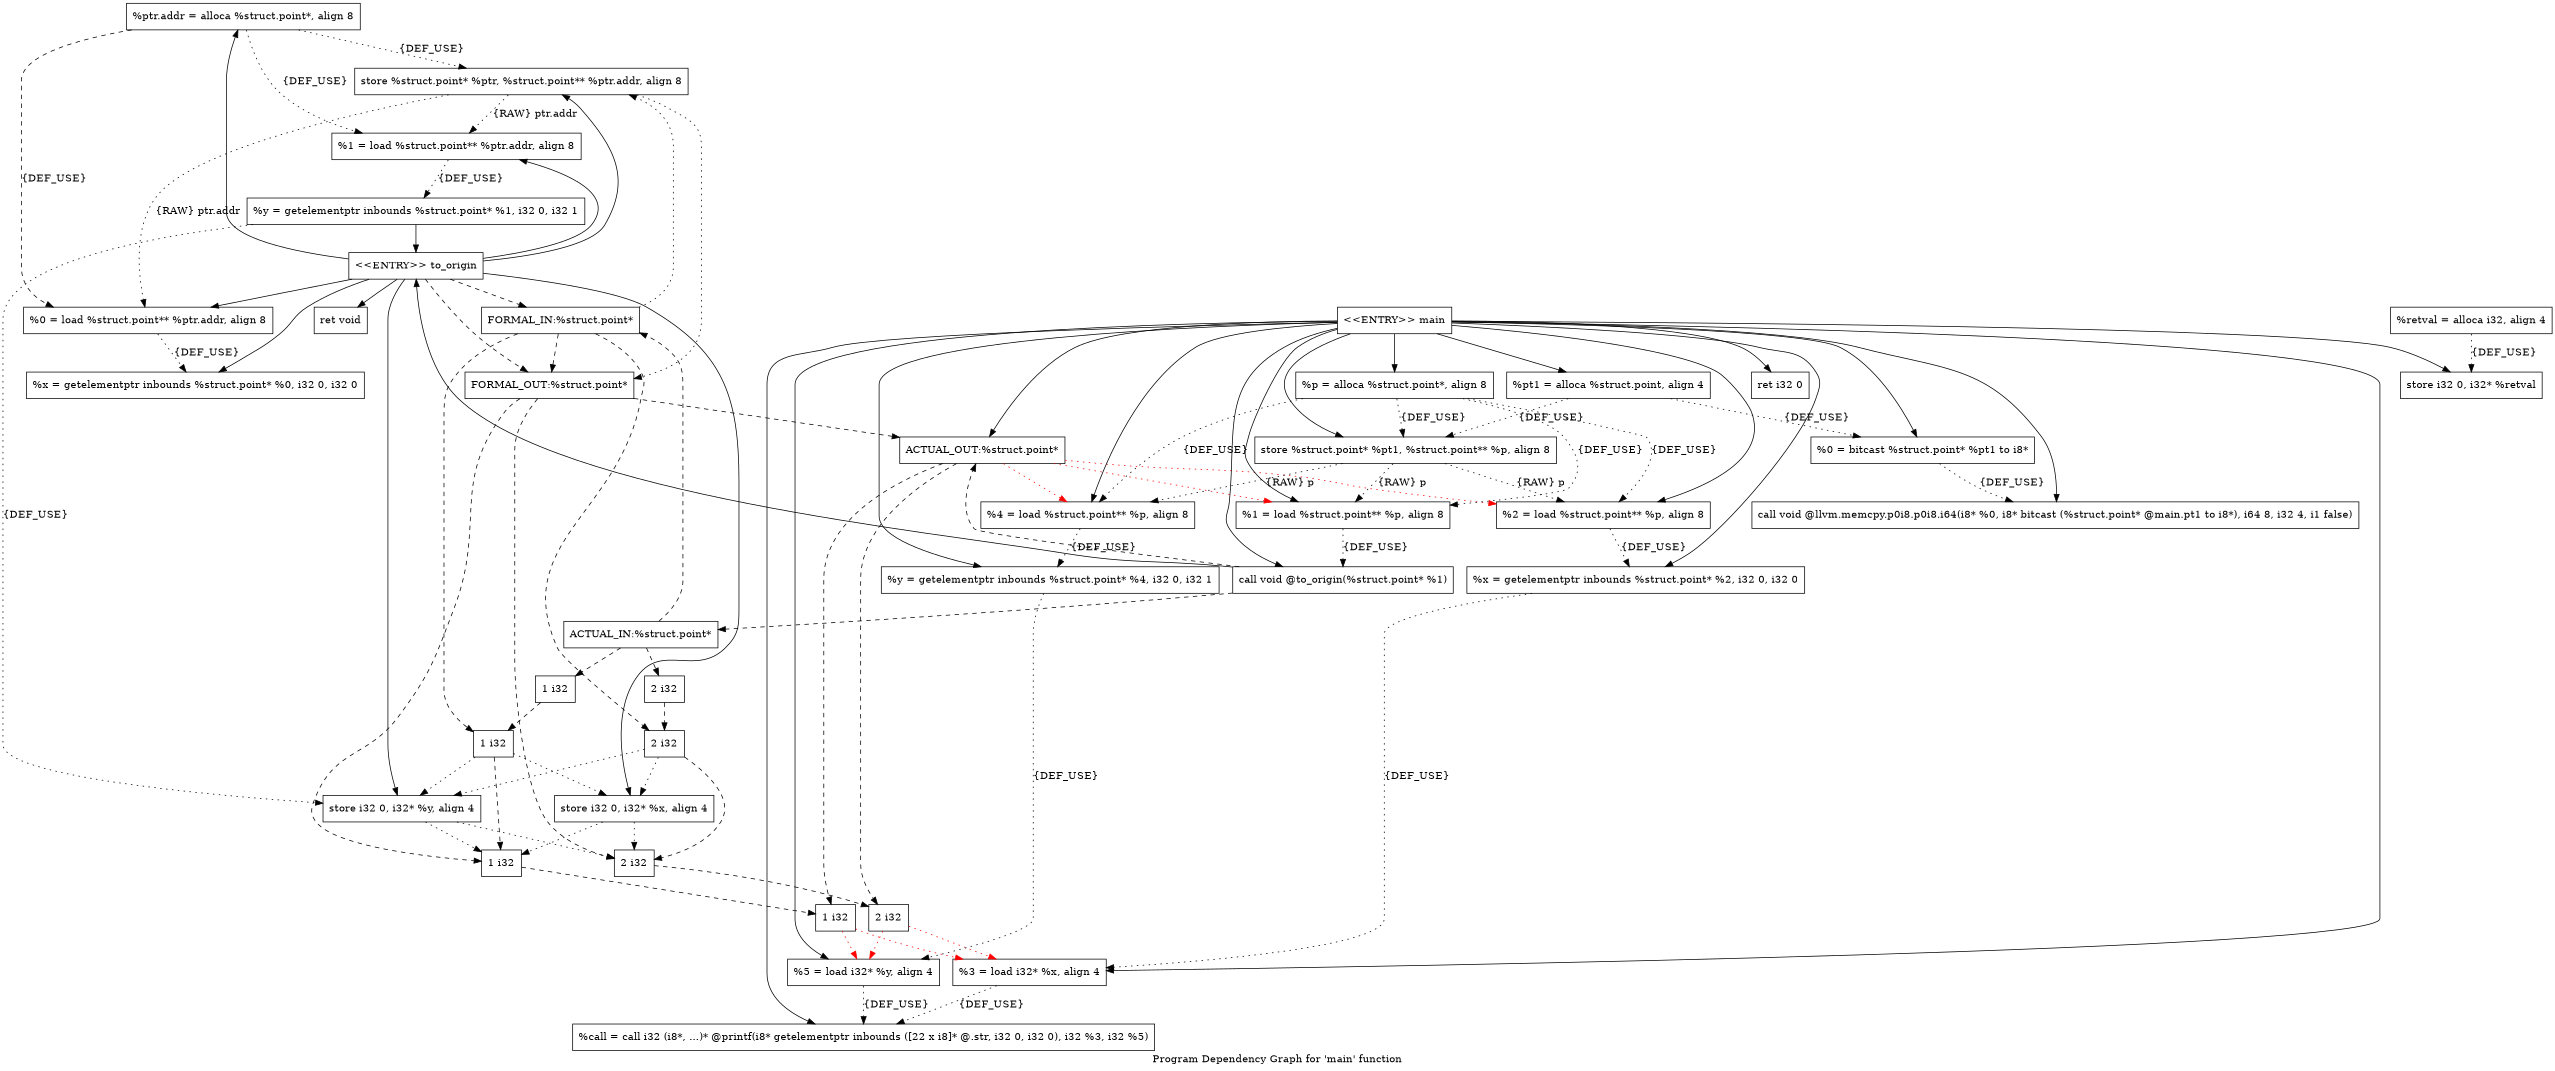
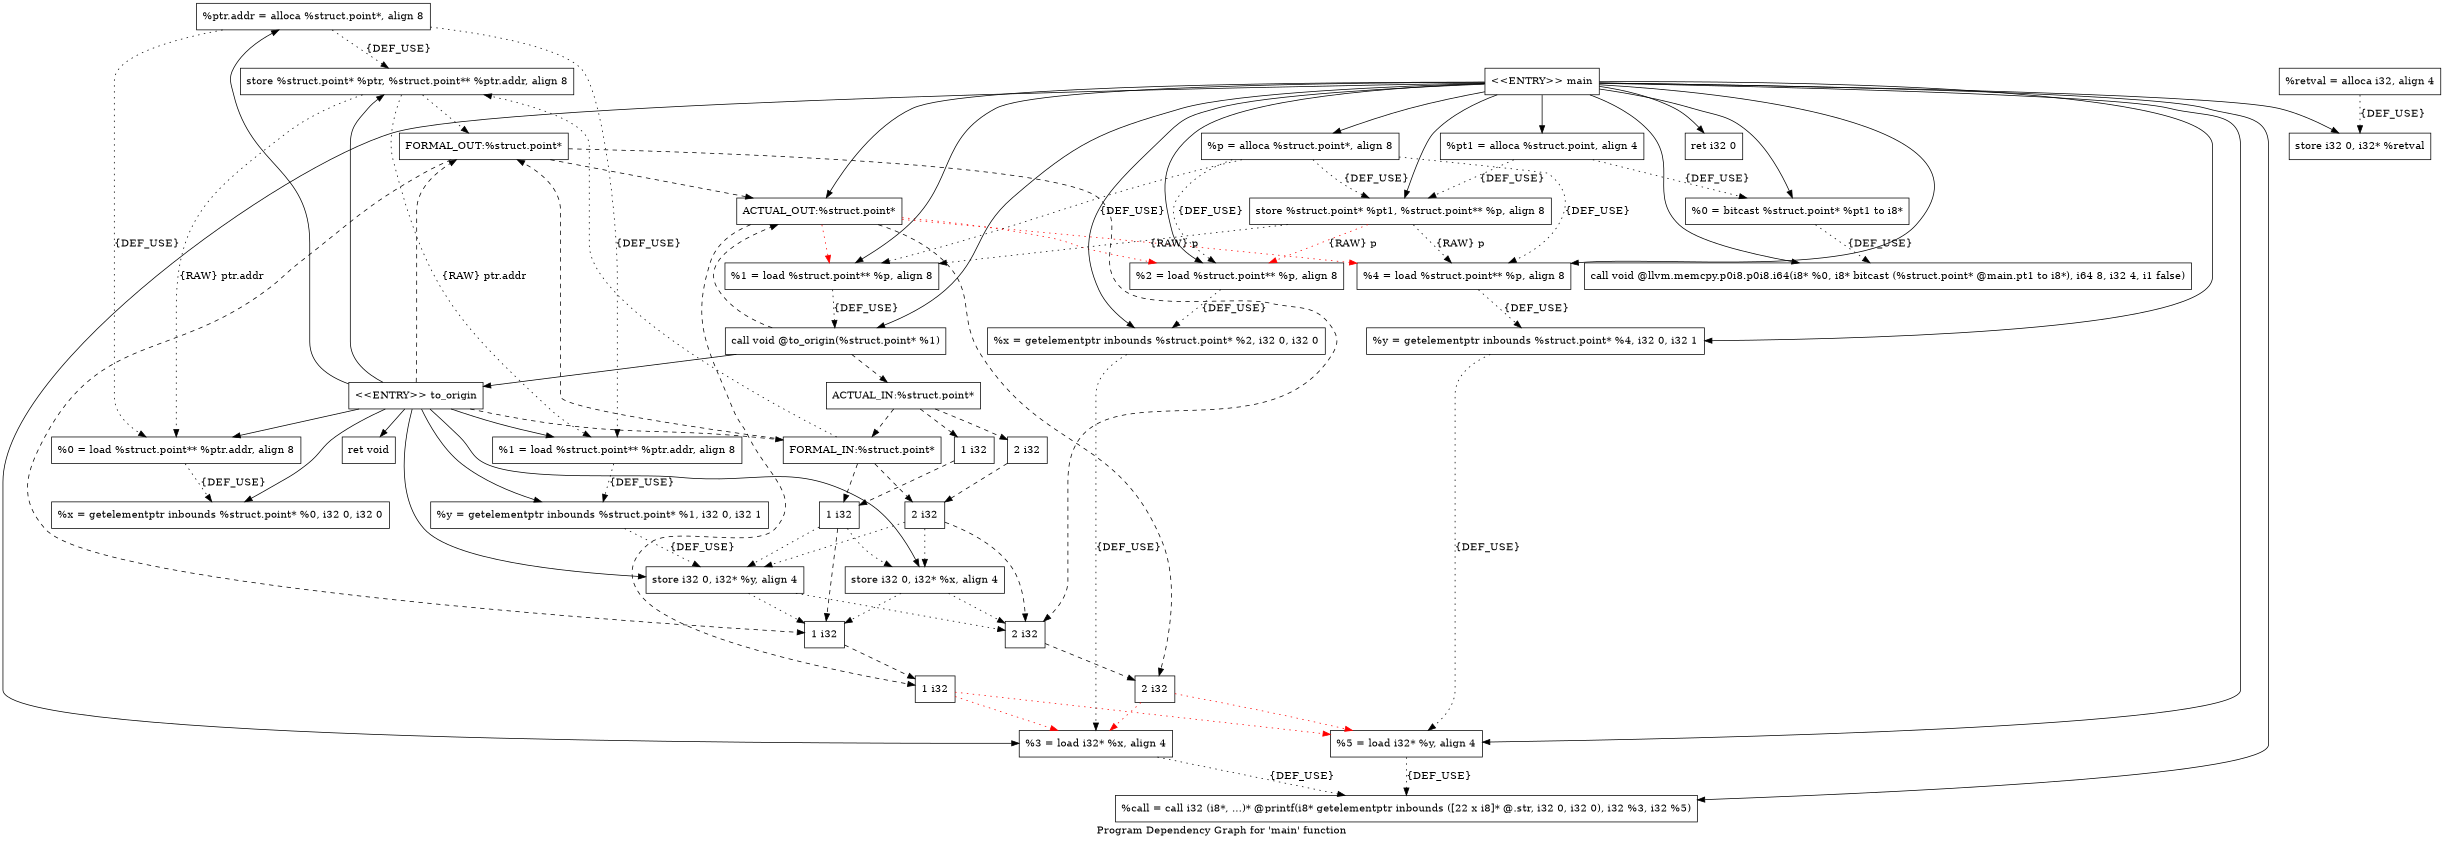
edge "%ptr.addr = alloca %struct.point*, align 8" -> "%0 = load %struct.point** %ptr.addr, align 8": style dashed -> dotted
edge "%y = getelementptr inbounds %struct.point* %1, i32 0, i32 1" -> "<<ENTRY>> to_origin": reversed
edge "store %struct.point* %pt1, %struct.point** %p, align 8" -> "%2 = load %struct.point** %p, align 8": color black -> red
